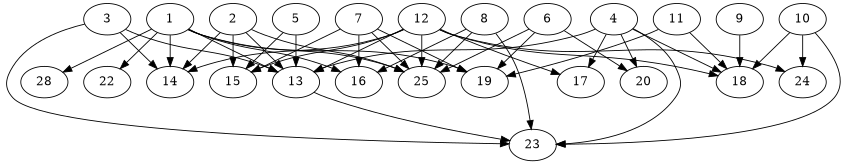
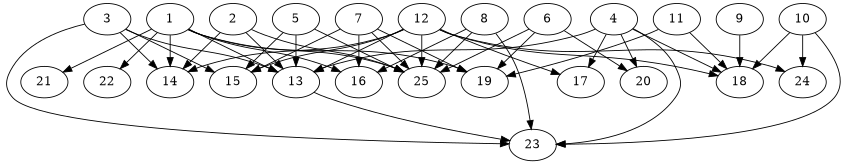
edge "5" -> "25": added
edge "2" -> "15": now "3" -> "15"
node "28": label "28" -> "21"
